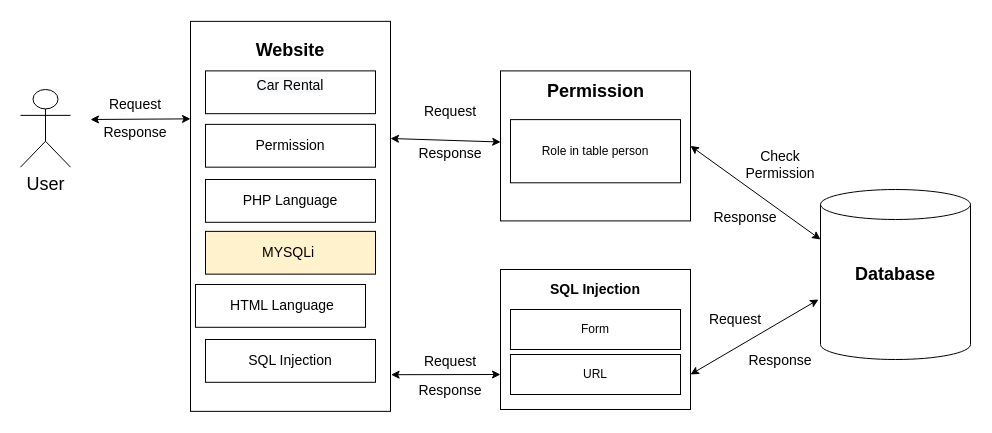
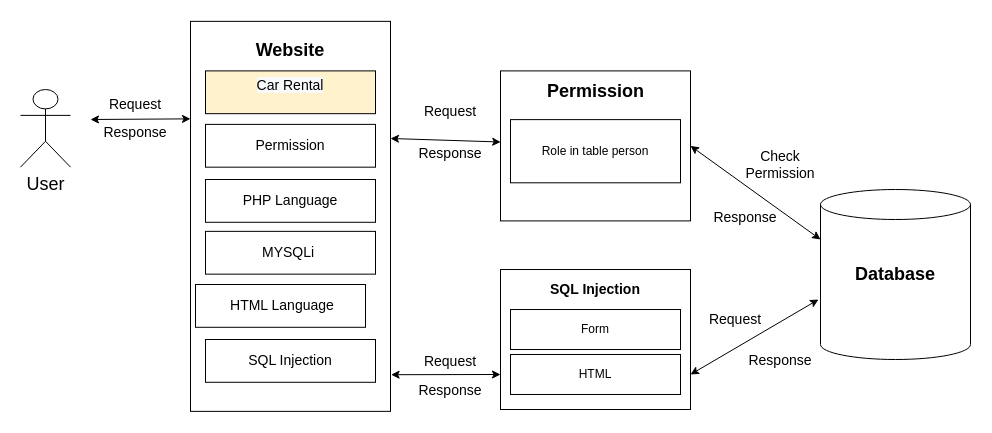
node "Car Rental": fillcolor #ffffff -> #fff2cc
node "MYSQLi": fillcolor #fff2cc -> #ffffff
node "URL": label "URL" -> "HTML"
